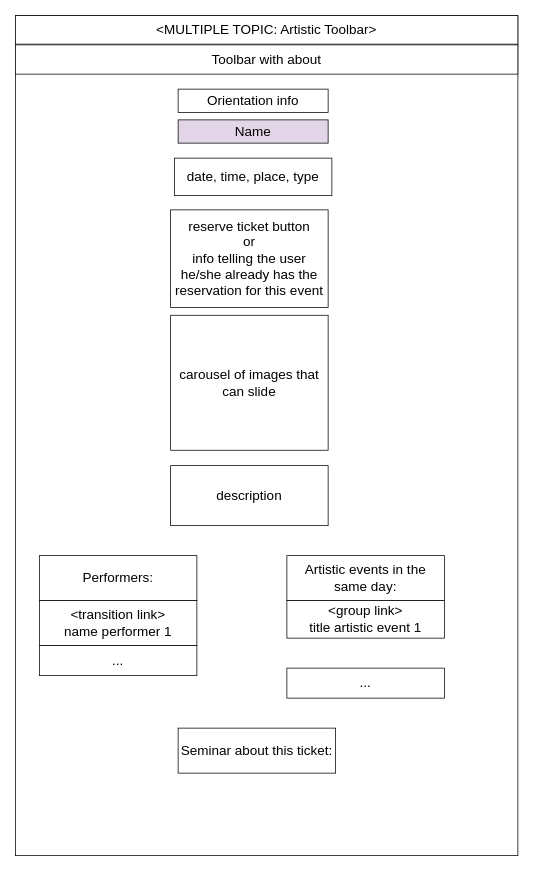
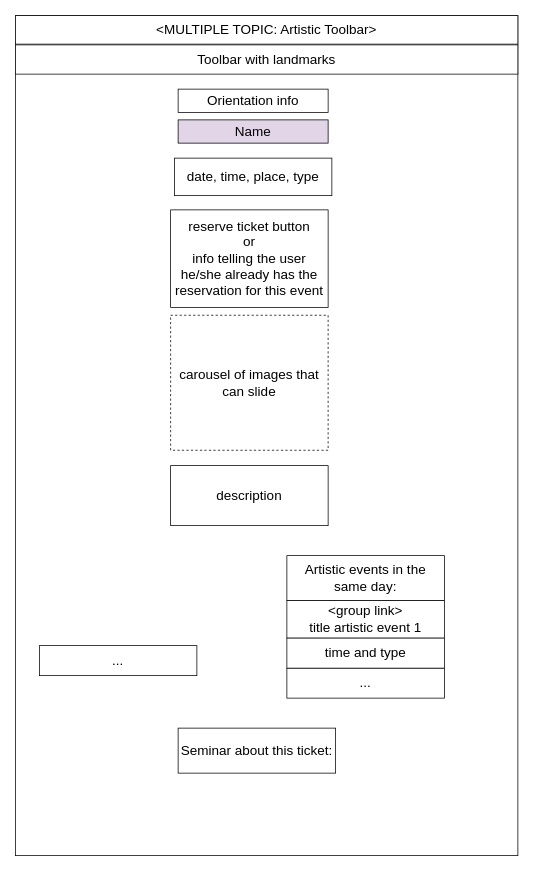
node "Toolbar with about": label "Toolbar with about" -> "Toolbar with landmarks"
node "carousel of images that can slide": style solid -> dashed
node "Performers:": removed
node "<transition link> name performer 1": removed
node "time and type": added
